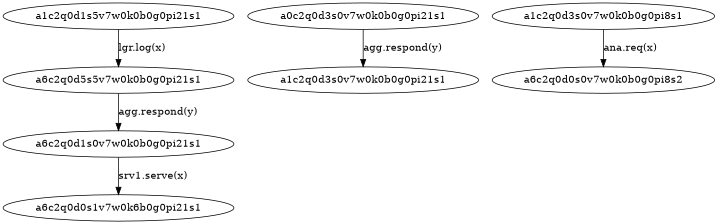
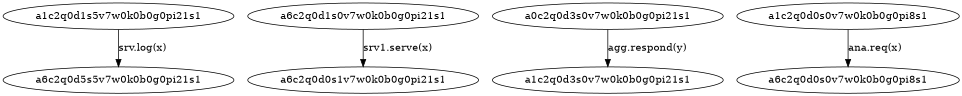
node "a1c2q0d3s0v7w0k0b0g0pi8s1": label "a1c2q0d3s0v7w0k0b0g0pi8s1" -> "a1c2q0d0s0v7w0k0b0g0pi8s1"
edge "a1c2q0d1s5v7w0k0b0g0pi21s1" -> "a6c2q0d5s5v7w0k0b0g0pi21s1": label "lgr.log(x)" -> "srv.log(x)"
node "a6c2q0d0s0v7w0k0b0g0pi8s2": label "a6c2q0d0s0v7w0k0b0g0pi8s2" -> "a6c2q0d0s0v7w0k0b0g0pi8s1"
edge "a6c2q0d5s5v7w0k0b0g0pi21s1" -> "a6c2q0d1s0v7w0k0b0g0pi21s1": removed, label "agg.respond(y)"
node "a6c2q0d0s1v7w0k6b0g0pi21s1": label "a6c2q0d0s1v7w0k6b0g0pi21s1" -> "a6c2q0d0s1v7w0k0b0g0pi21s1"
